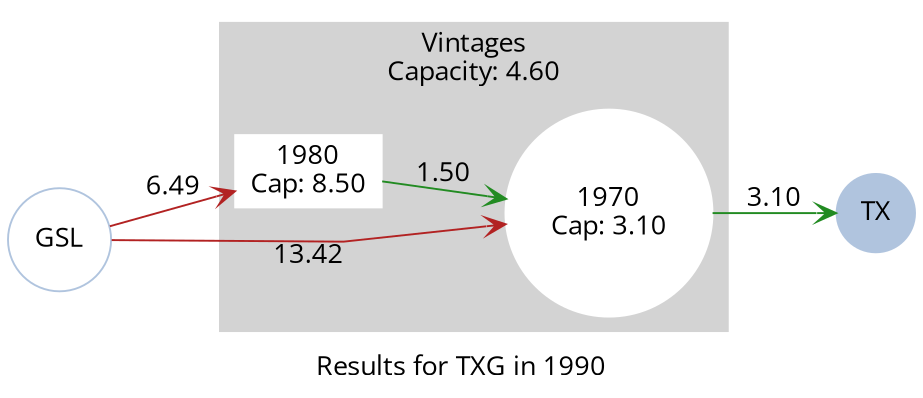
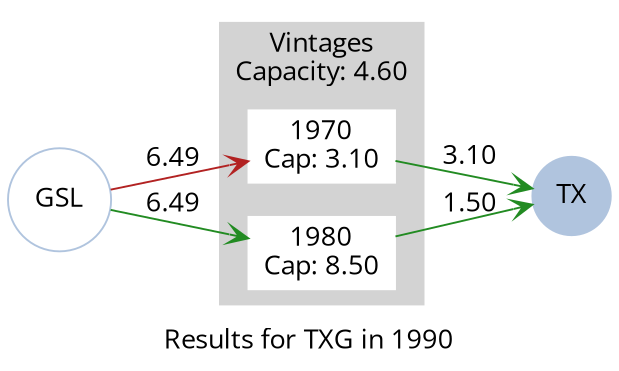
edge "1980 Cap: 8.50" -> "1970 Cap: 3.10": now "1980 Cap: 8.50" -> "TX"
edge "GSL" -> "1980 Cap: 8.50": color firebrick -> forestgreen
node "1970 Cap: 3.10": shape circle -> box
edge "GSL" -> "1970 Cap: 3.10": label "13.42" -> "6.49"
